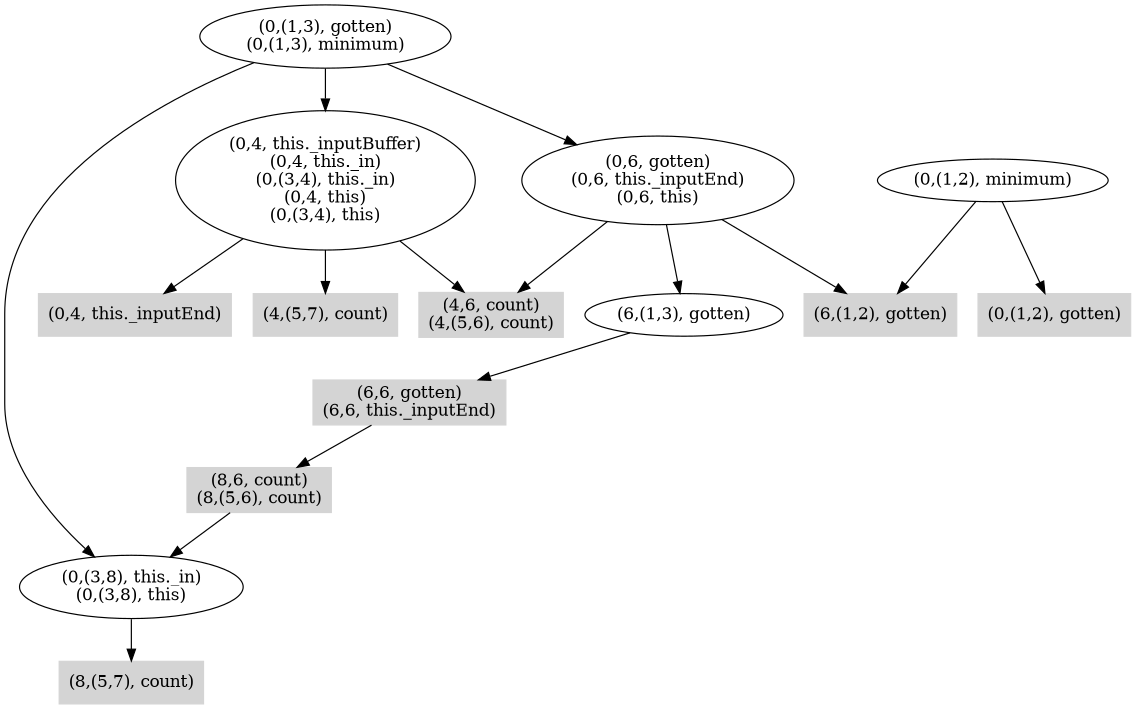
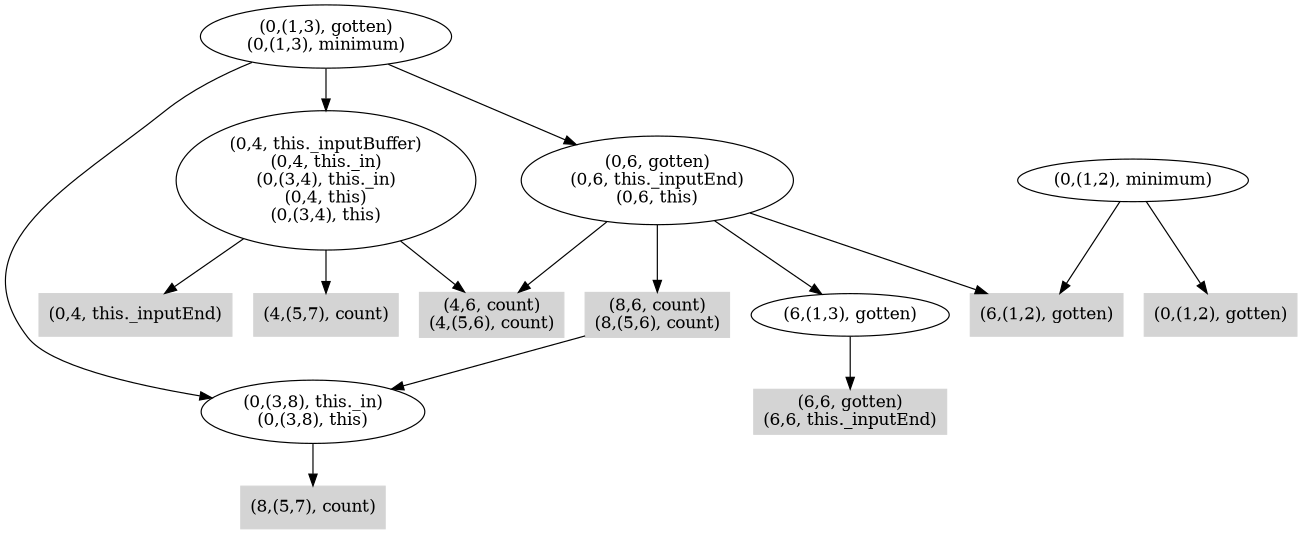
edge "(6,6, gotten) (6,6, this._inputEnd)" -> "(8,6, count) (8,(5,6), count)": now "(0,6, gotten) (0,6, this._inputEnd) (0,6, this)" -> "(8,6, count) (8,(5,6), count)"
